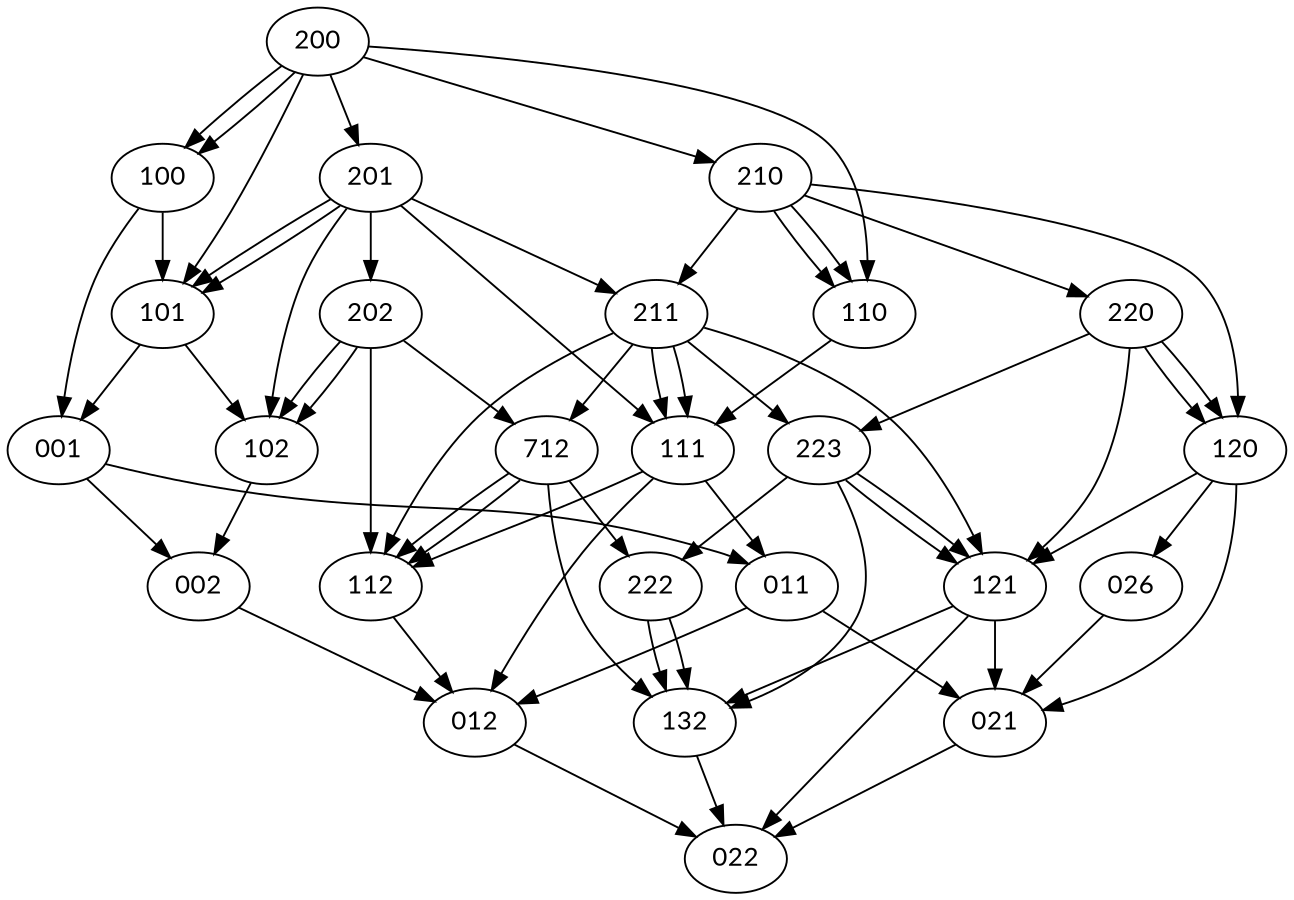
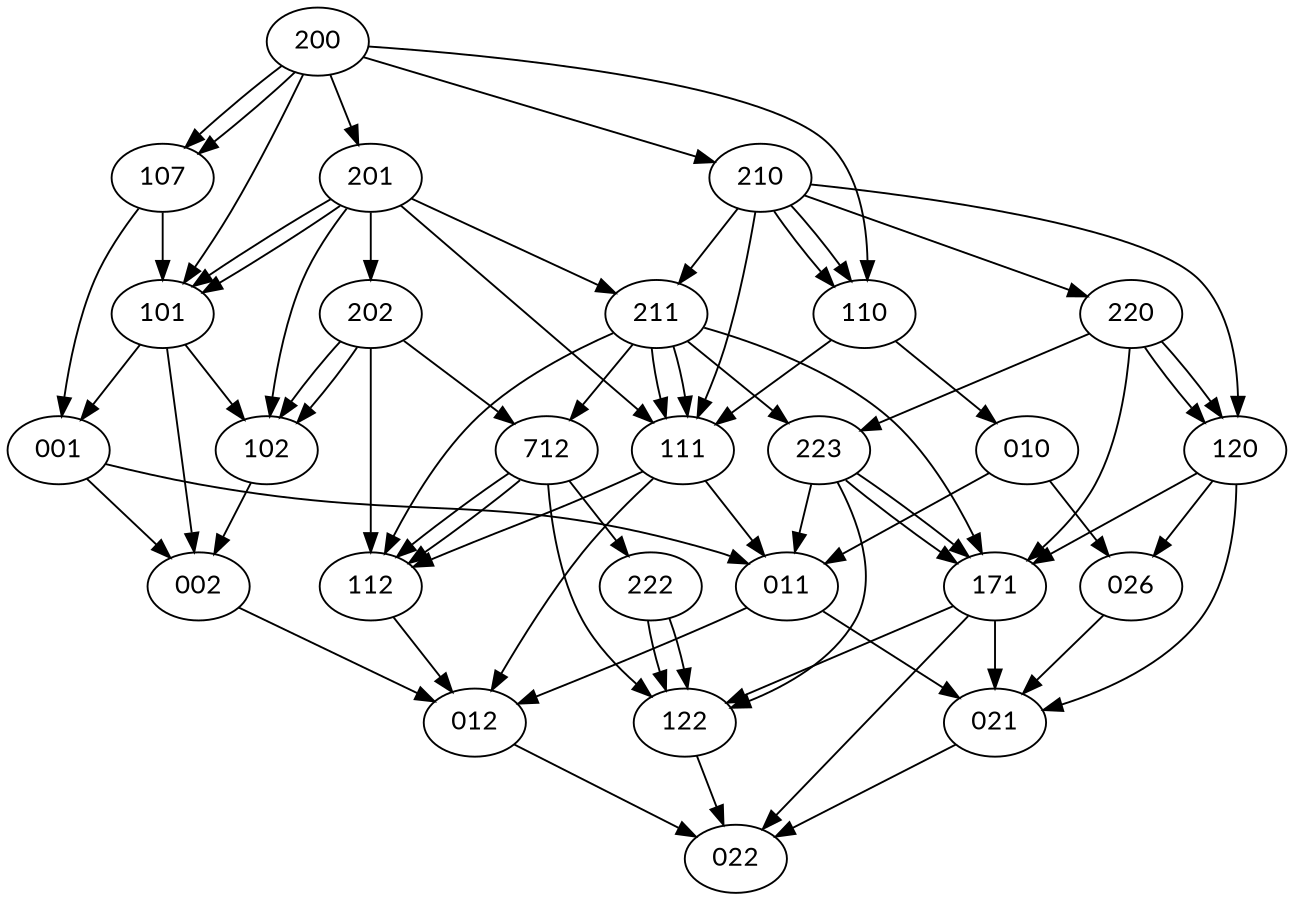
node "100": label "100" -> "107"
edge "210" -> "111": added
edge "101" -> "002": added
node "010": added
edge "223" -> "222": now "223" -> "011"
node "121": label "121" -> "171"
node "132": label "132" -> "122"
